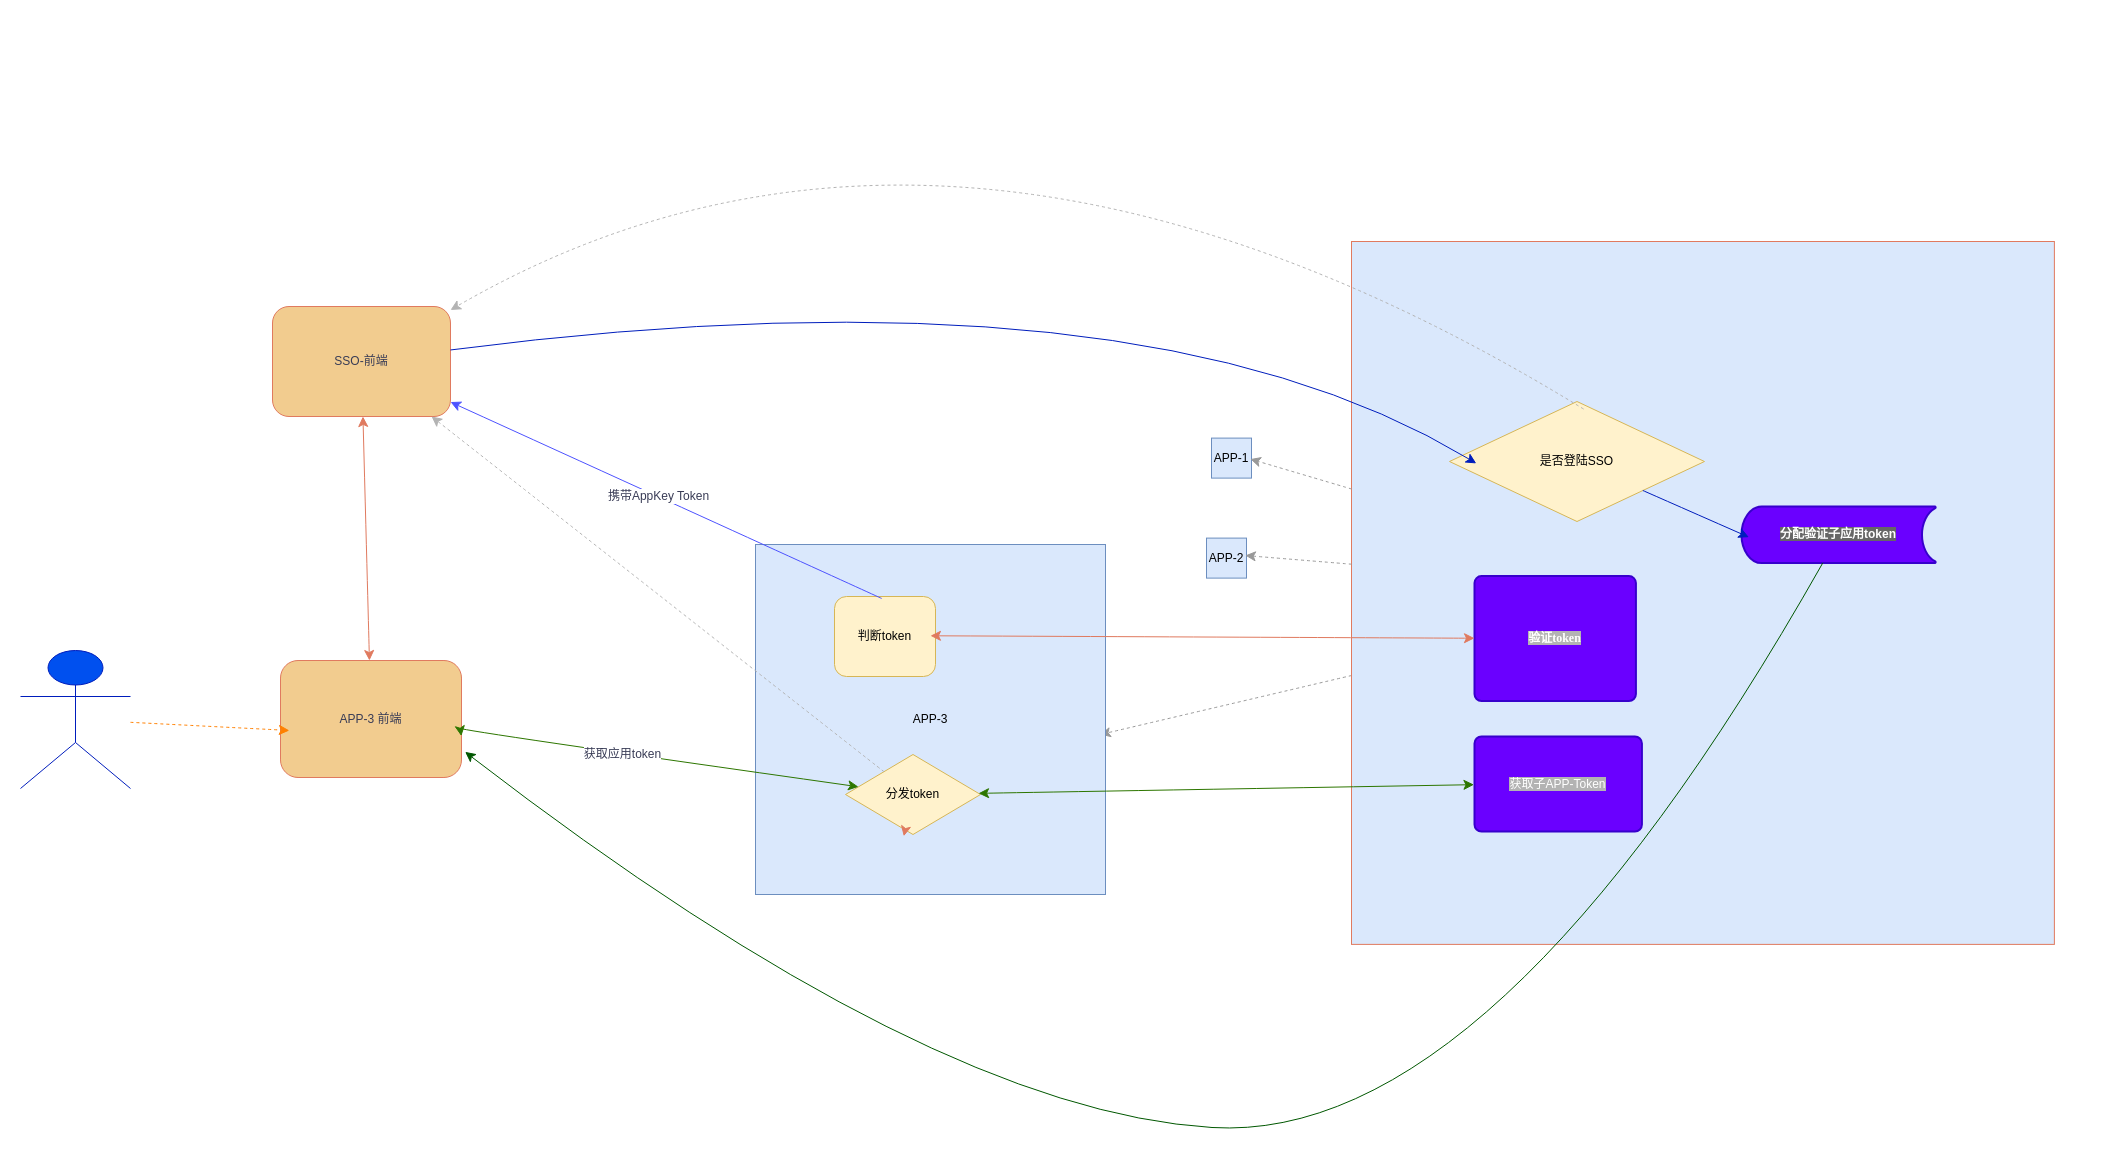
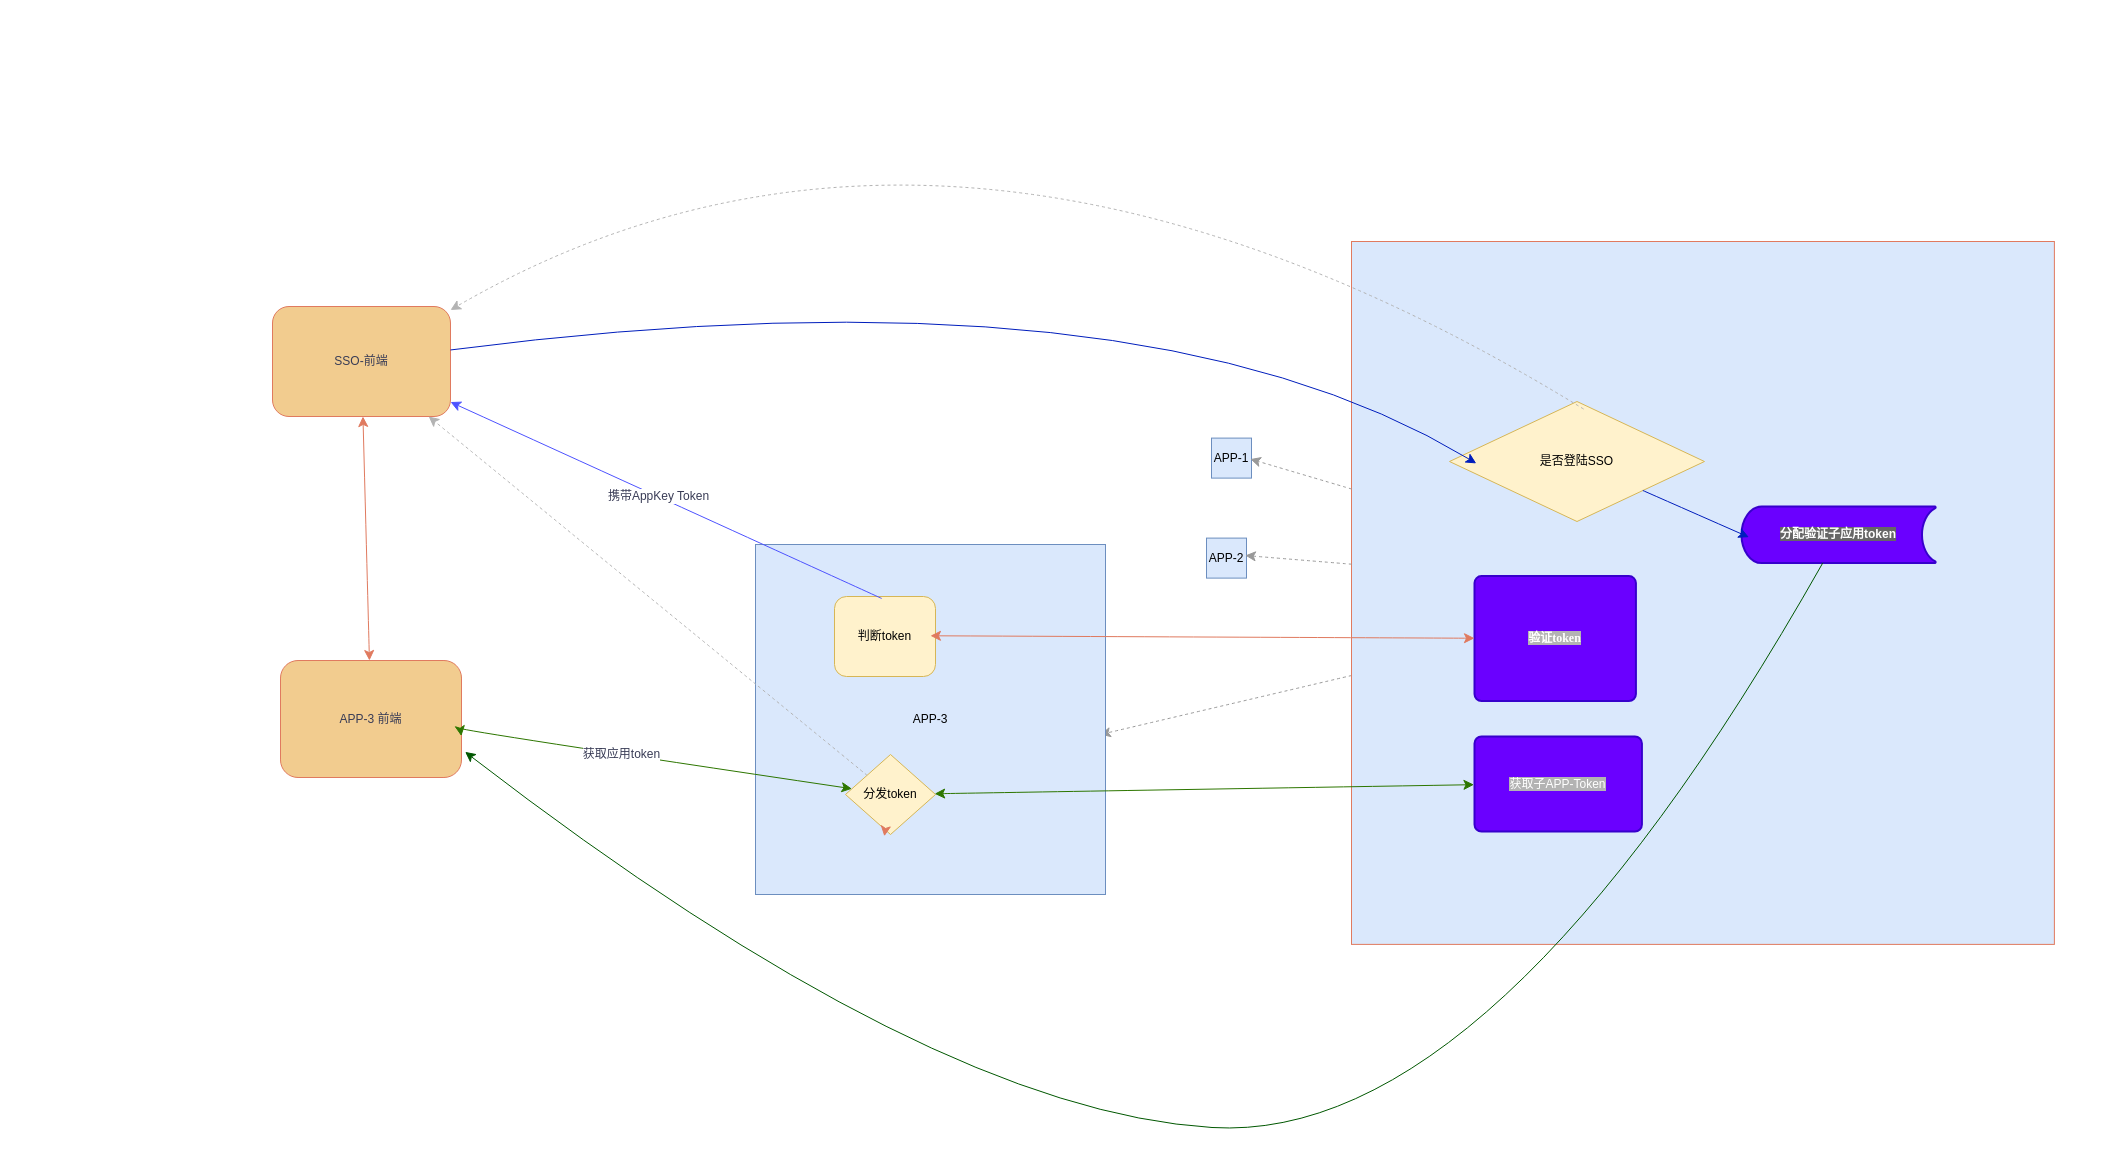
node "Actor": removed
edge "Actor" -> "APP-3 前端": removed
node "分发token": size 135x80 -> 90x80
